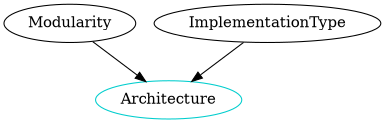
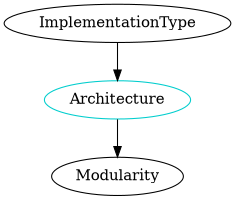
edge "Modularity" -> "Architecture": reversed
